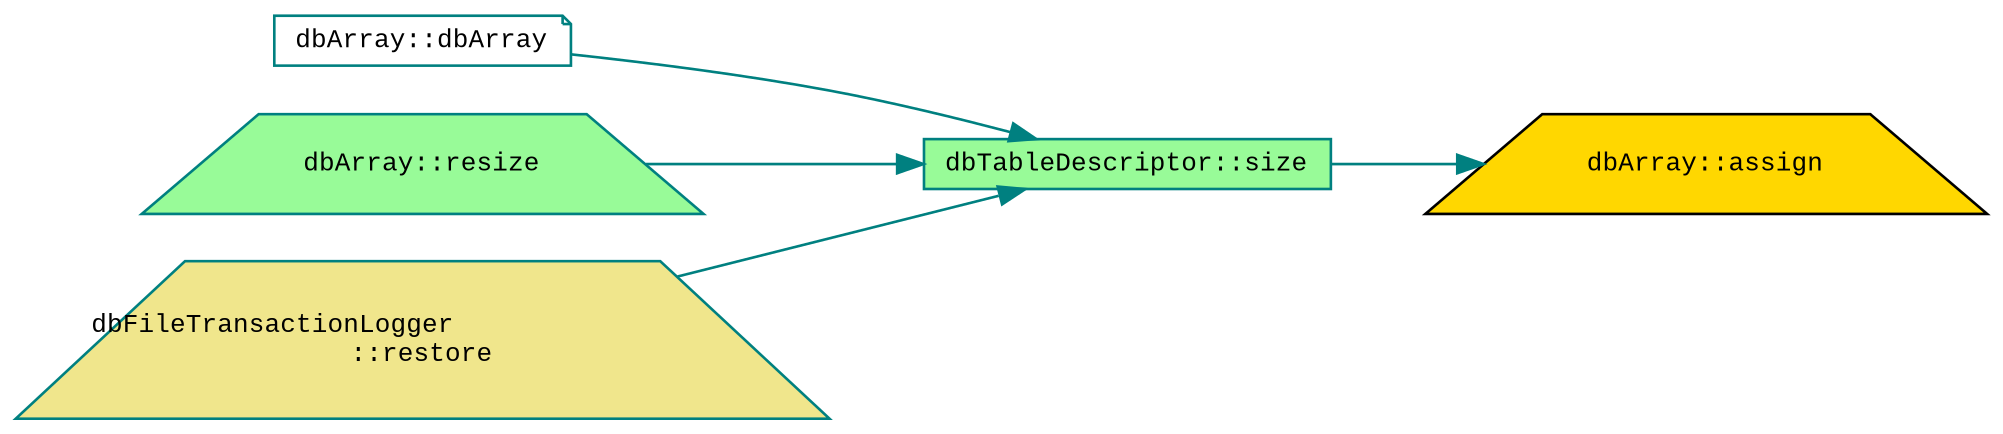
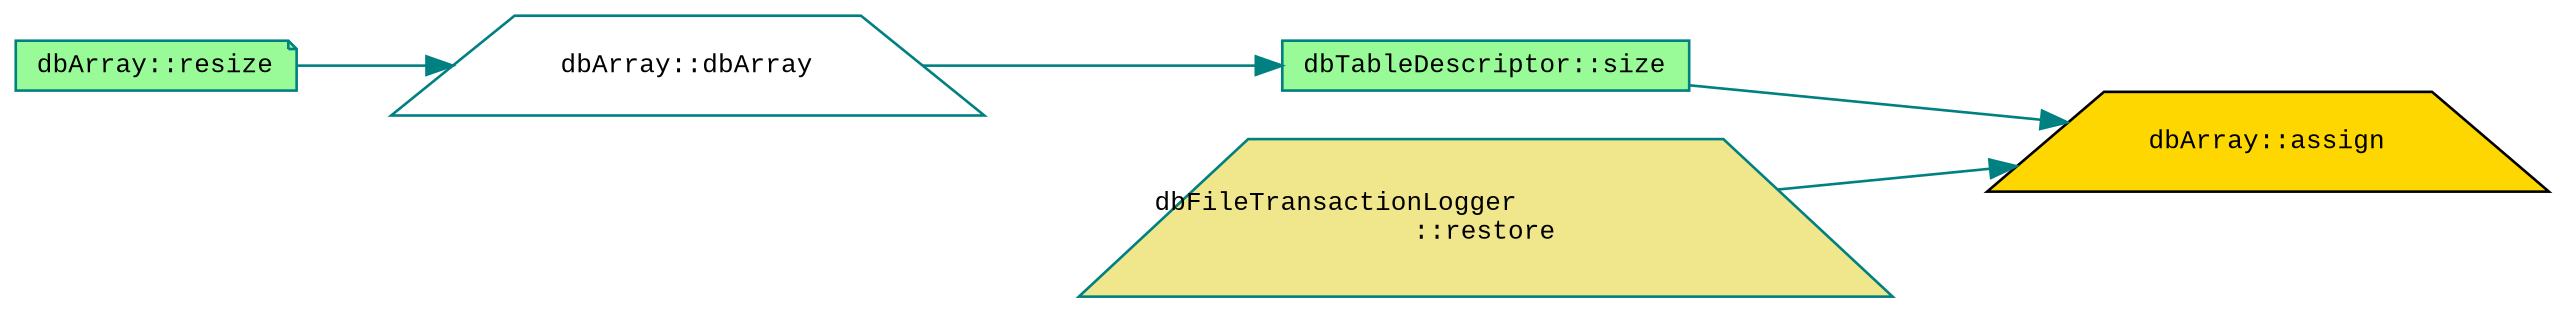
node "dbArray::dbArray": shape note -> trapezium
node "dbArray::resize": shape trapezium -> note
edge "dbArray::resize" -> "dbTableDescriptor::size": now "dbArray::resize" -> "dbArray::dbArray"
edge "dbFileTransactionLogger ::restore" -> "dbTableDescriptor::size": now "dbFileTransactionLogger ::restore" -> "dbArray::assign"
